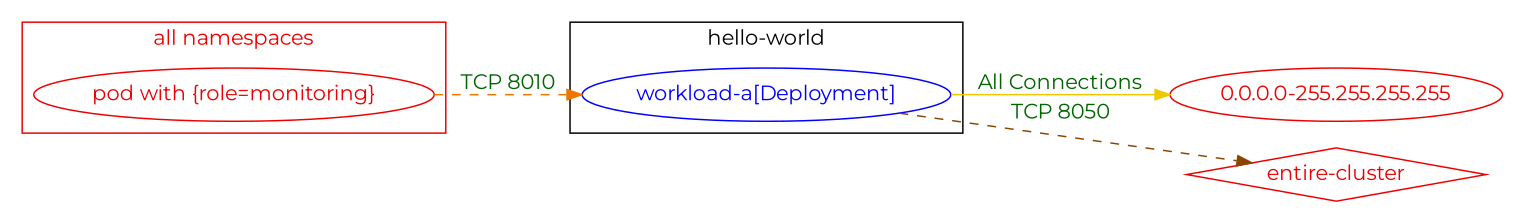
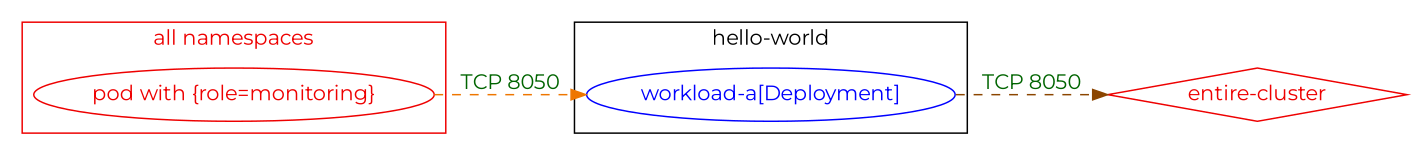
edge "pod with {role=monitoring}" -> "workload-a[Deployment]": label "TCP 8010" -> "TCP 8050"
node "0.0.0.0-255.255.255.255": removed
